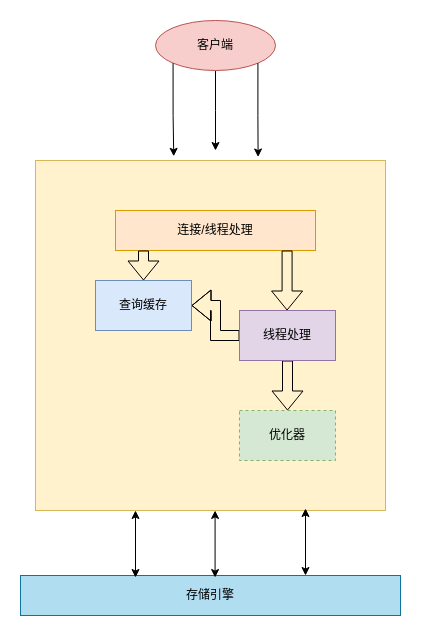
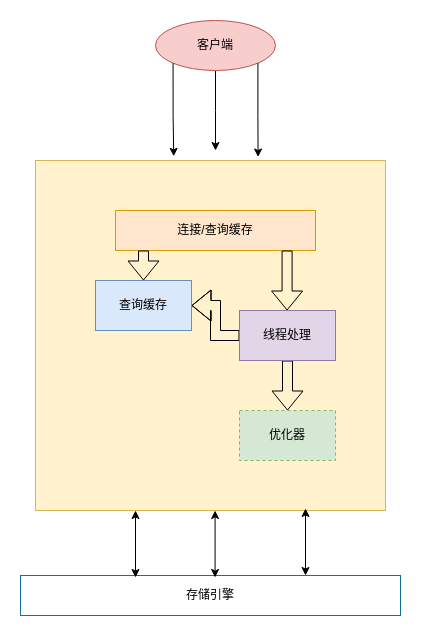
node "连接/线程处理": label "连接/线程处理" -> "连接/查询缓存"
node "存储引擎": fillcolor #b1ddf0 -> #ffffff
